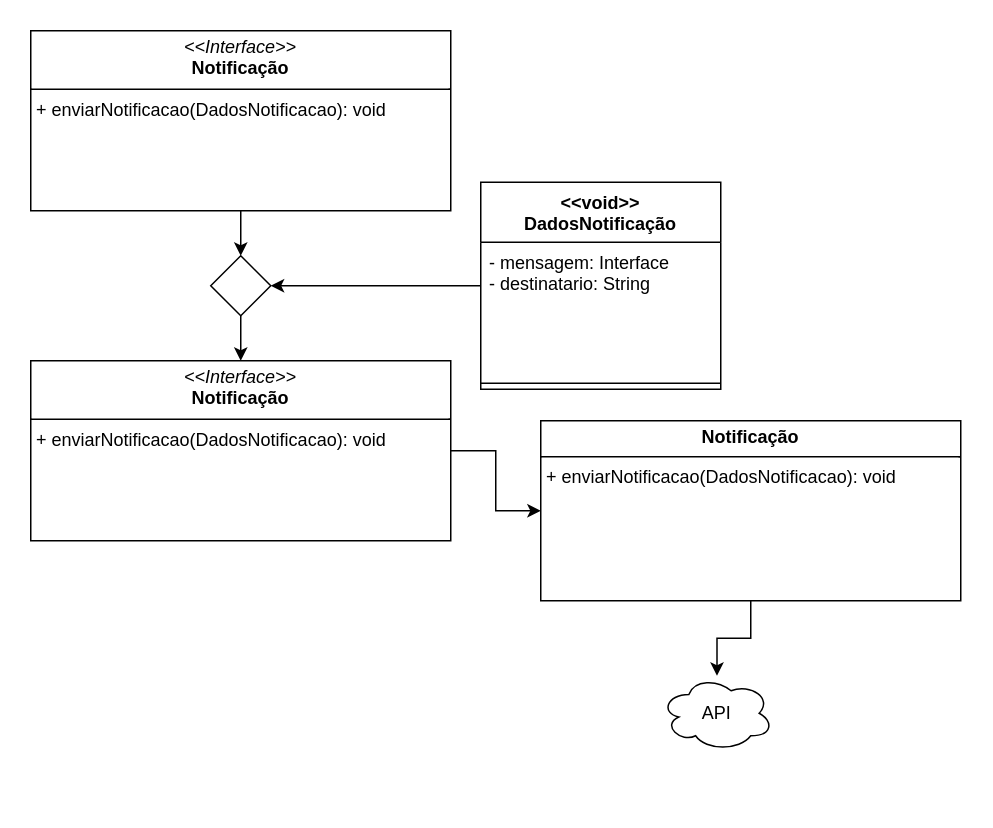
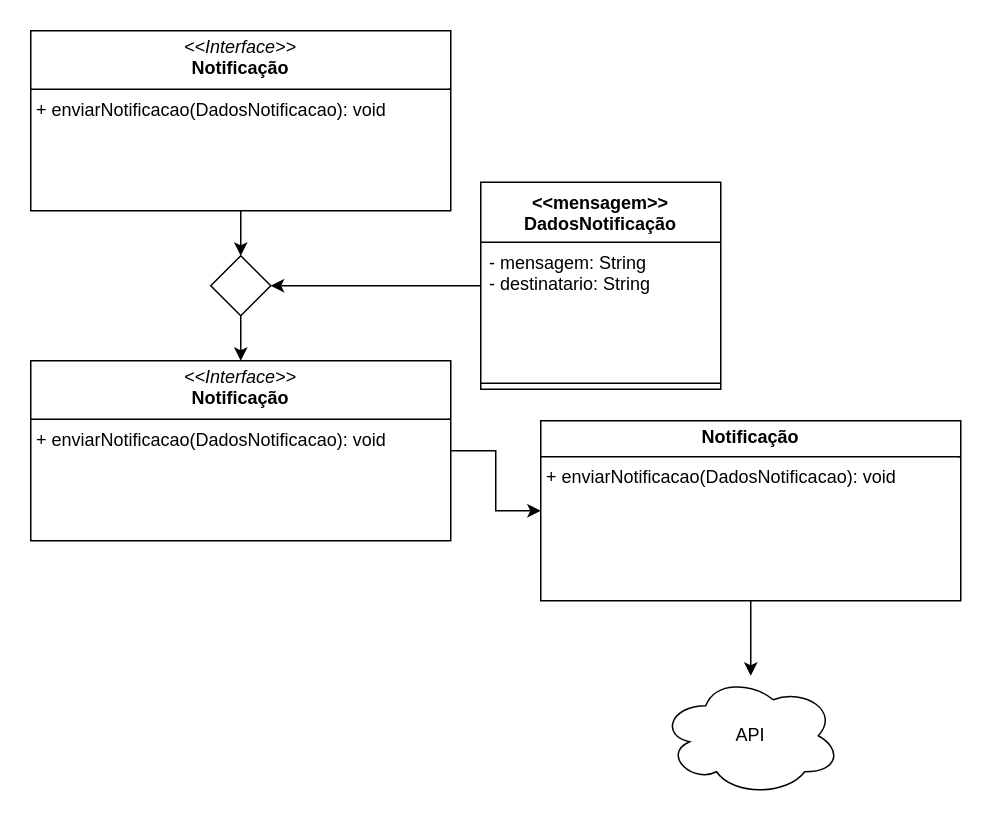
node "<<void>> DadosNotificação": label "<<void>> DadosNotificação" -> "<<mensagem>> DadosNotificação"
node "- mensagem: Interface - destinatario: String": label "- mensagem: Interface - destinatario: String" -> "- mensagem: String - destinatario: String"
node "API": size 113x75 -> 180x120
